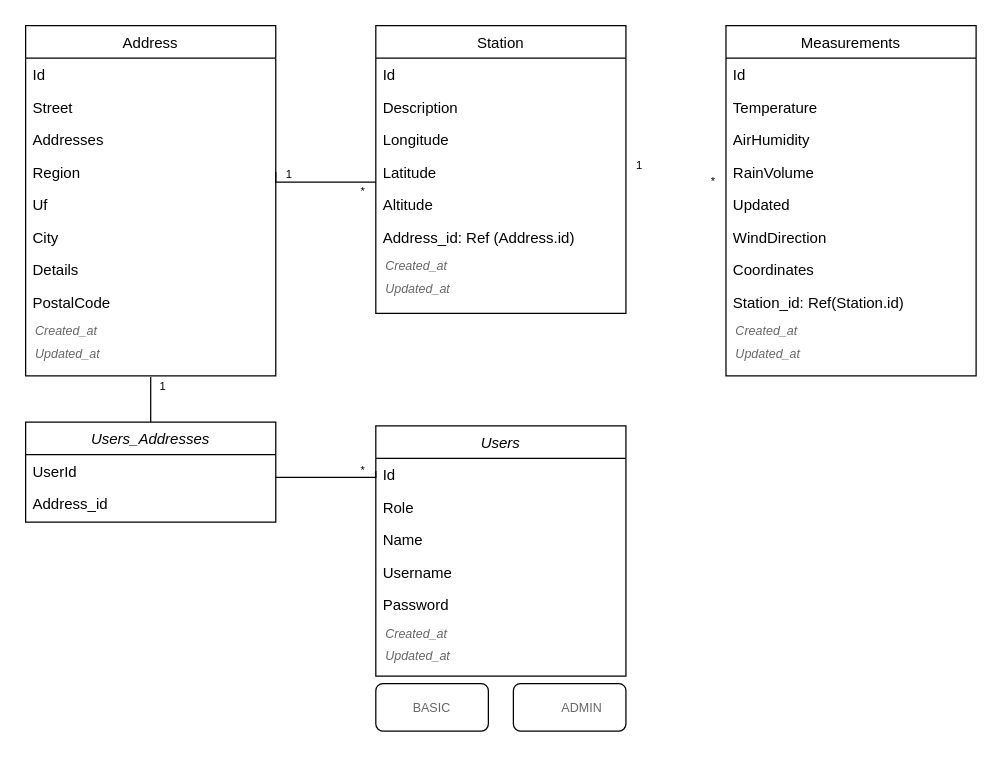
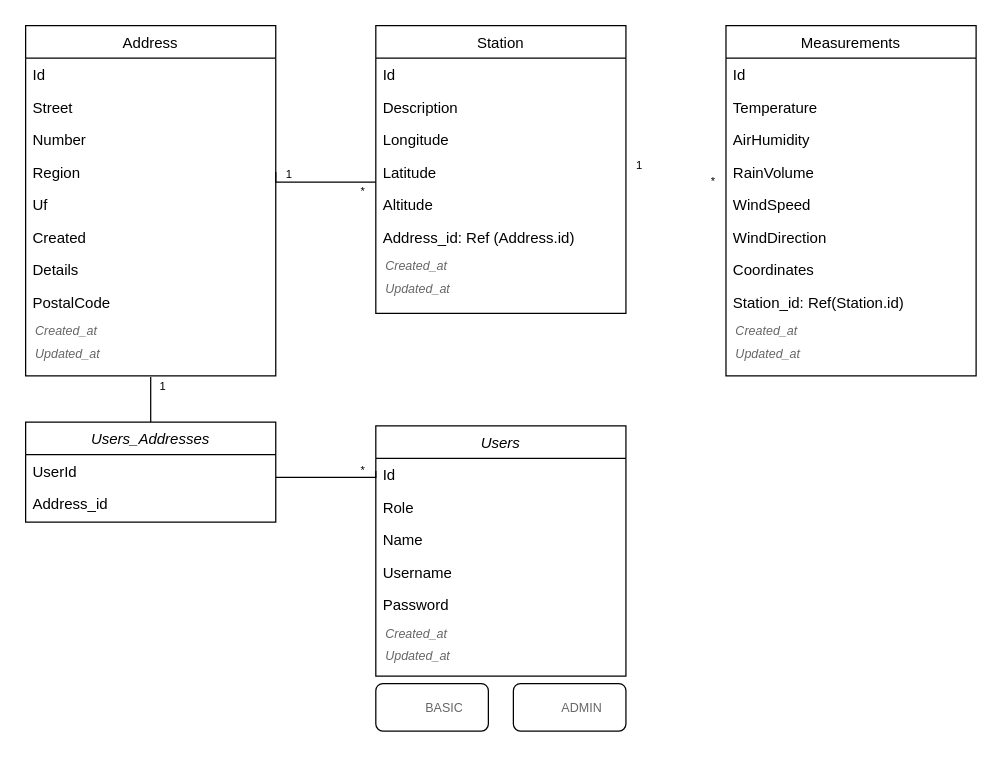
node "Addresses": label "Addresses" -> "Number"
node "Updated": label "Updated" -> "WindSpeed"
node "City": label "City" -> "Created"
node "BASIC": moved (432, 707) -> (444, 707)
